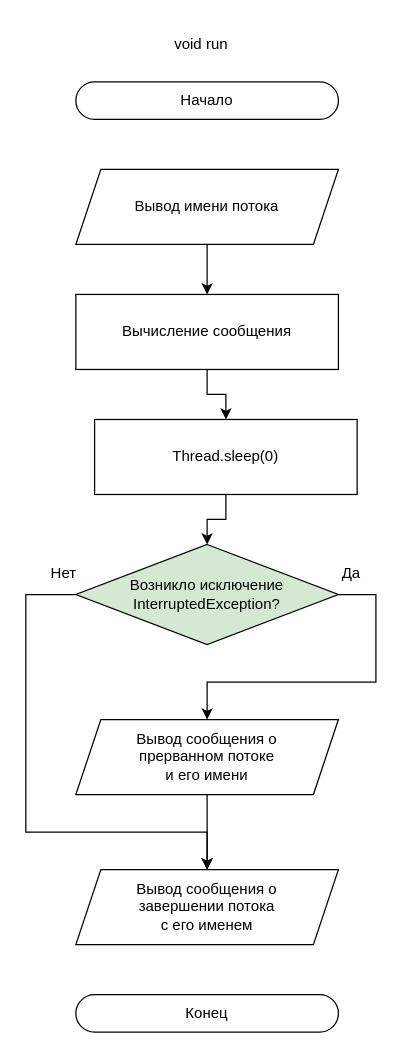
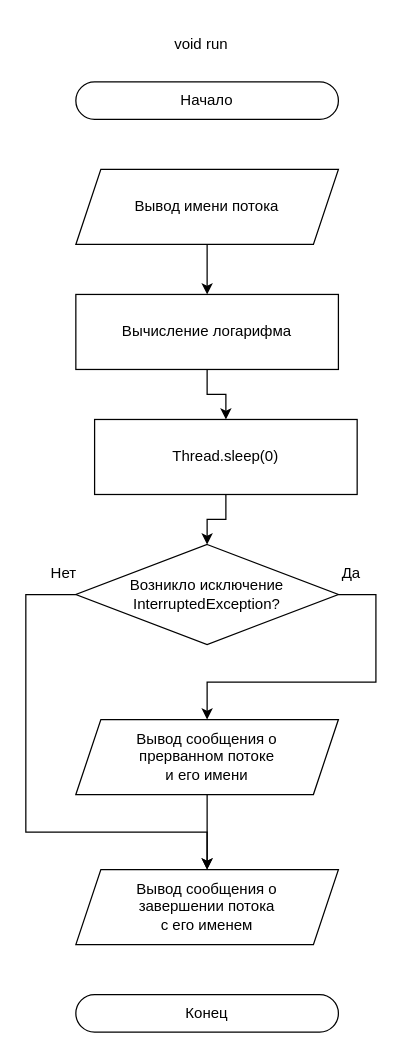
node "Вычисление сообщения": label "Вычисление сообщения" -> "Вычисление логарифма"
node "Возникло исключение InterruptedException?": fillcolor #d5e8d4 -> #ffffff
